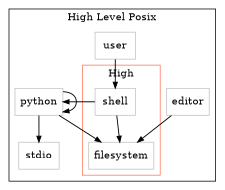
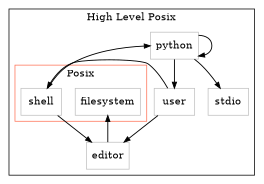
cluster "High": label "High" -> "Posix"
edge "shell" -> "filesystem": now "shell" -> "editor"
edge "python" -> "filesystem": now "python" -> "user"
edge "user" -> "editor": added
